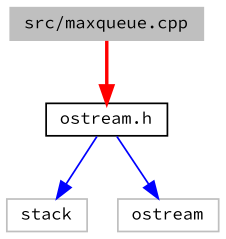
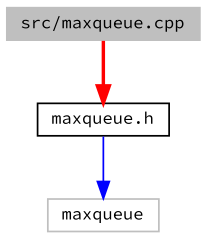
node "ostream.h": label "ostream.h" -> "maxqueue.h"
node "stack": removed
node "ostream": label "ostream" -> "maxqueue"
